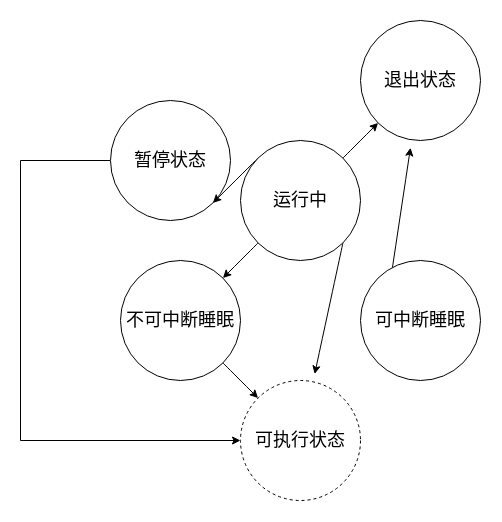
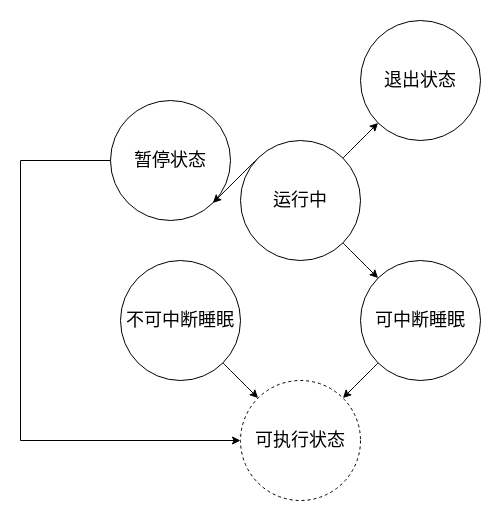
edge "可中断睡眠" -> "退出状态": now "可中断睡眠" -> "可执行状态"
edge "运行中" -> "不可中断睡眠": removed
edge "运行中" -> "可执行状态": now "运行中" -> "可中断睡眠"
